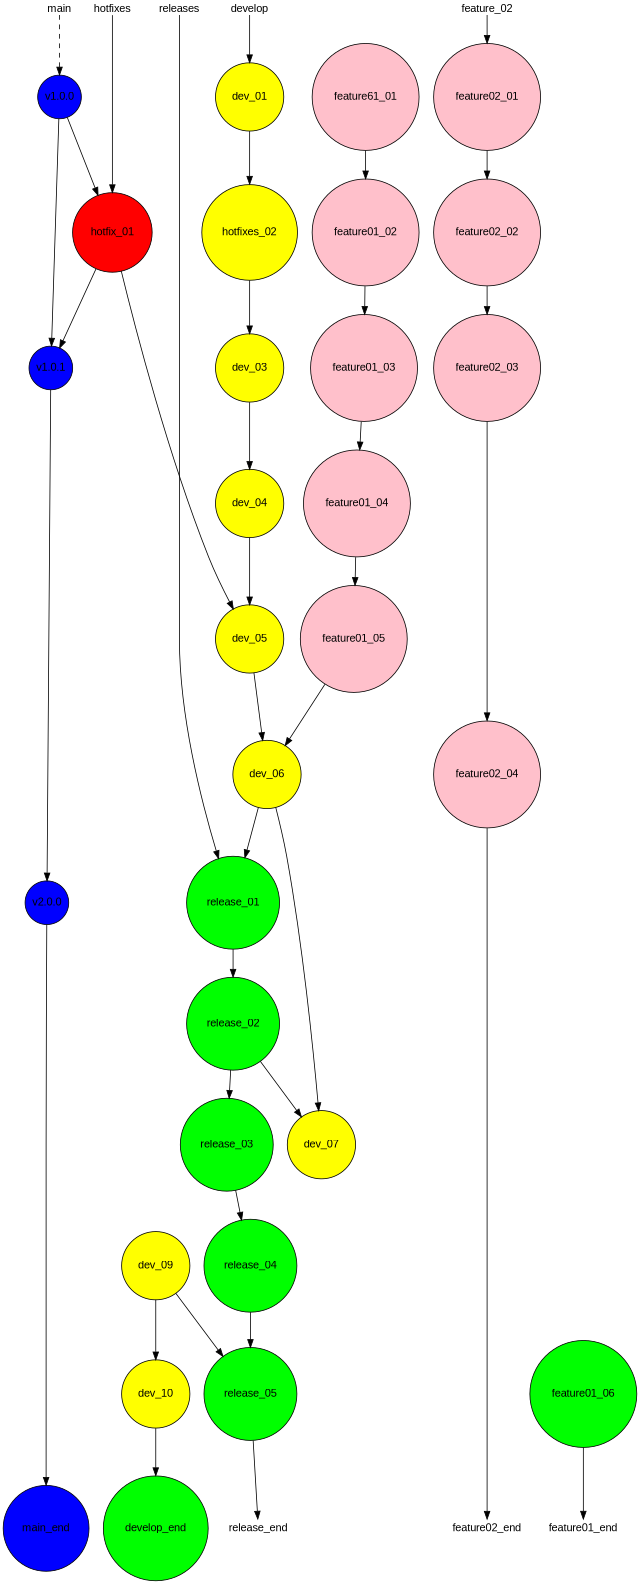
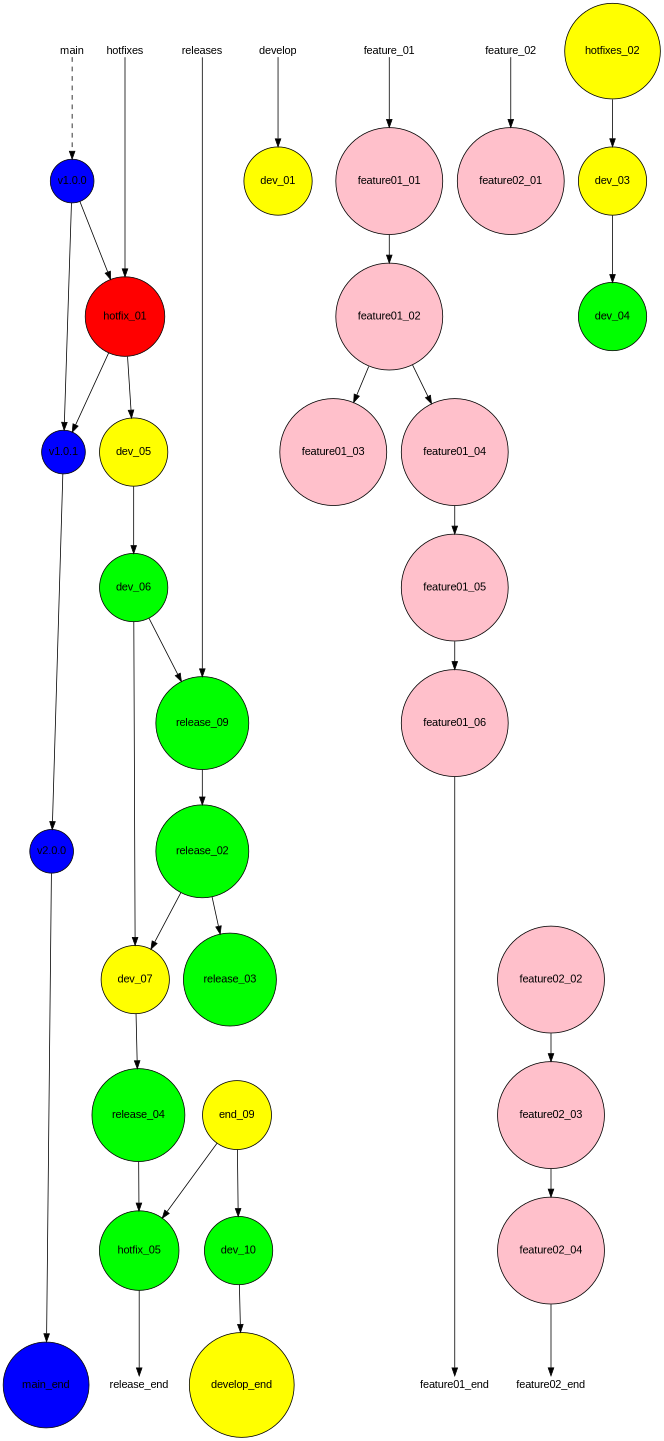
node "feature_01": added
node "feature61_01": label "feature61_01" -> "feature01_01"
edge "dev_01" -> "hotfixes_02": removed
edge "feature02_01" -> "feature02_02": removed
edge "feature01_03" -> "feature01_04": now "feature01_02" -> "feature01_04"
node "dev_04": fillcolor yellow -> green
edge "dev_04" -> "dev_05": removed
edge "feature01_05" -> "dev_06": now "feature01_05" -> "feature01_06"
node "dev_06": fillcolor yellow -> green
node "release_01": label "release_01" -> "release_09"
edge "release_03" -> "release_04": now "dev_07" -> "release_04"
node "dev_09": label "dev_09" -> "end_09"
node "dev_10": fillcolor yellow -> green
node "release_05": label "release_05" -> "hotfix_05"
node "feature01_06": fillcolor green -> pink
node "develop_end": fillcolor green -> yellow
